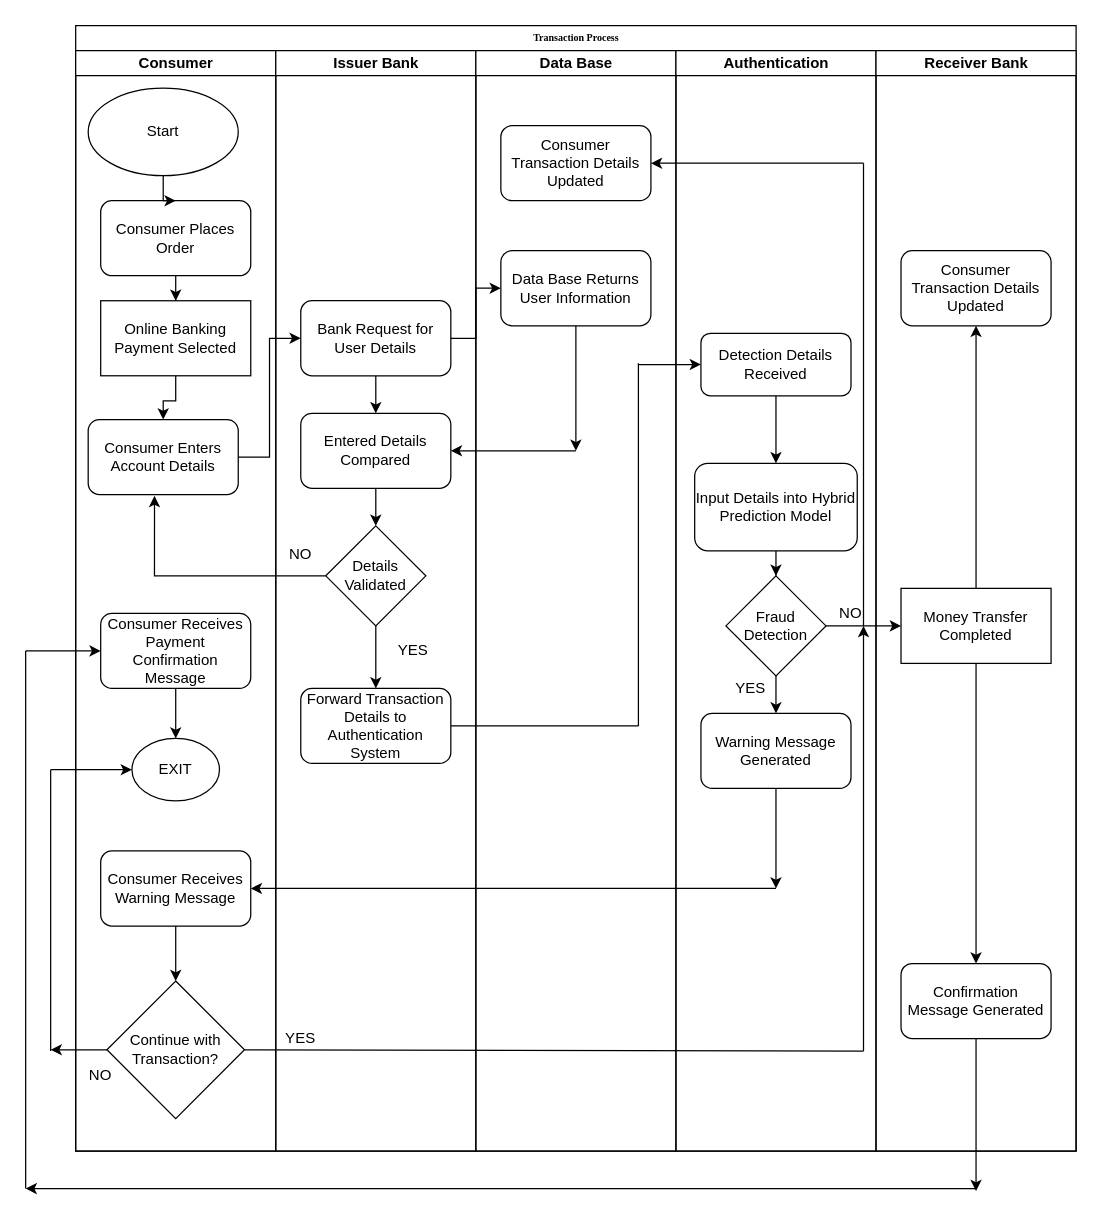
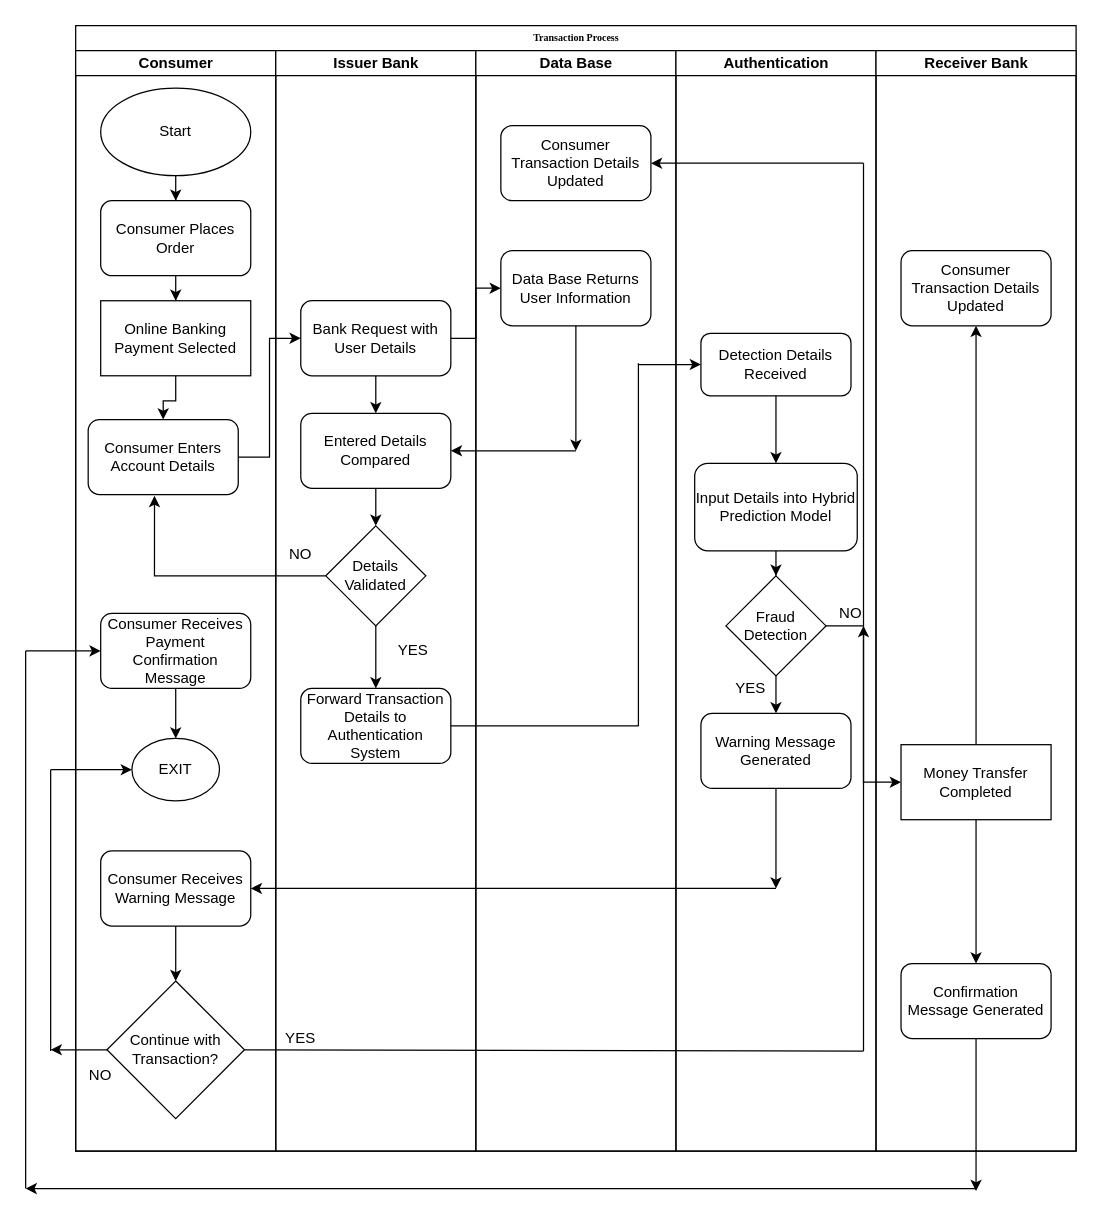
node "Start": moved (163, 132) -> (176, 132)
node "Bank Request for User Details": label "Bank Request for User Details" -> "Bank Request with User Details"
node "Money Transfer Completed": moved (976, 626) -> (976, 782)
